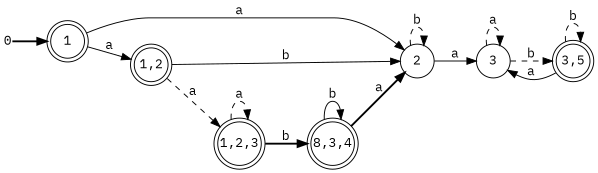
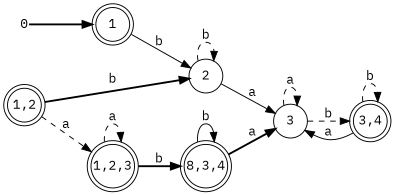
edge "1" -- "2": label "a" -> "b"
edge "1" -- "1,2": removed, label "a"
node "3,5": label "3,5" -> "3,4"
edge "2" -- "1,2": style solid -> bold
edge "2" -- "8,3,4": now "3" -- "8,3,4"
